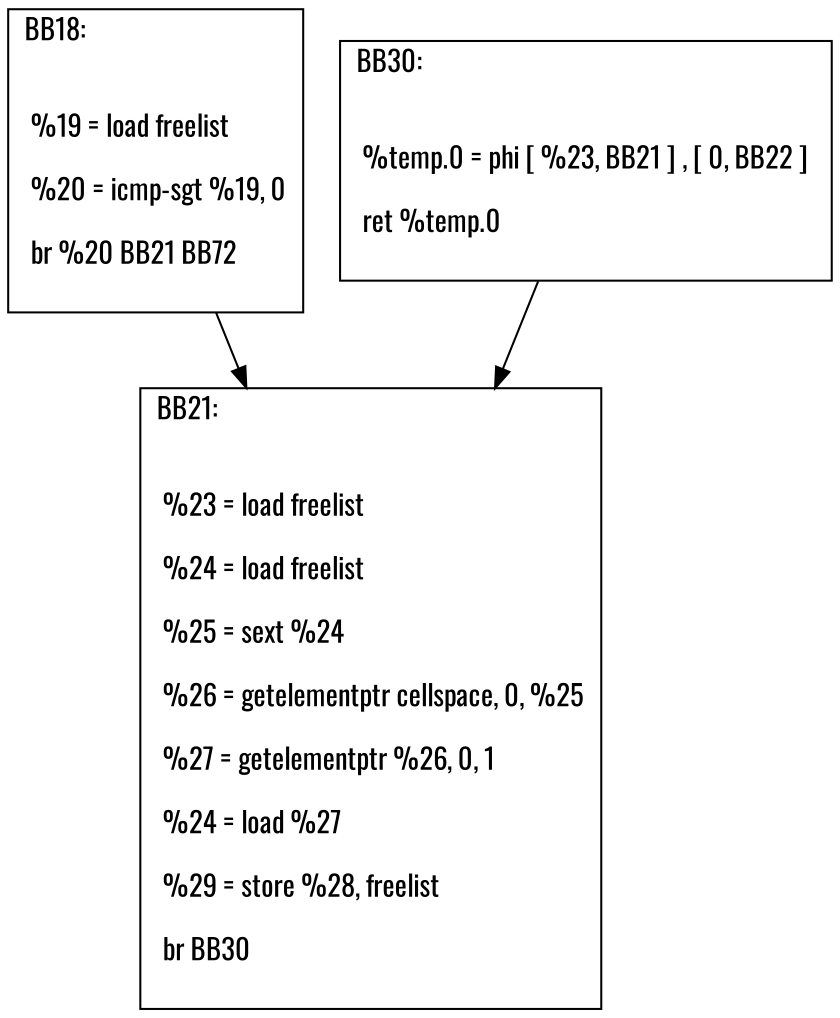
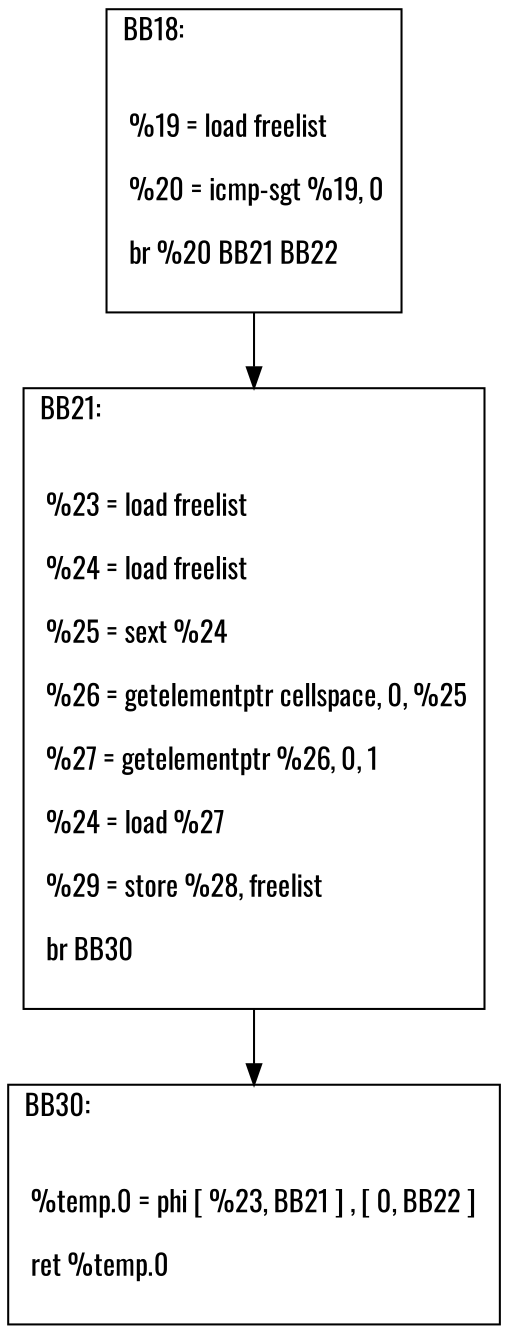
node "BB18:": text "br %20 BB21 BB72" -> "br %20 BB21 BB22"
edge "BB30:" -> "BB21:": reversed
